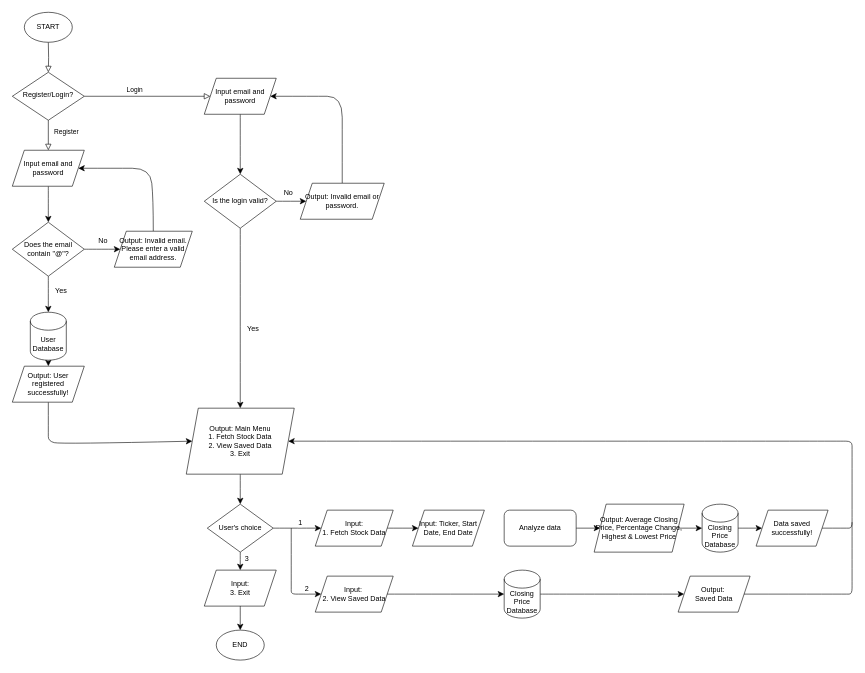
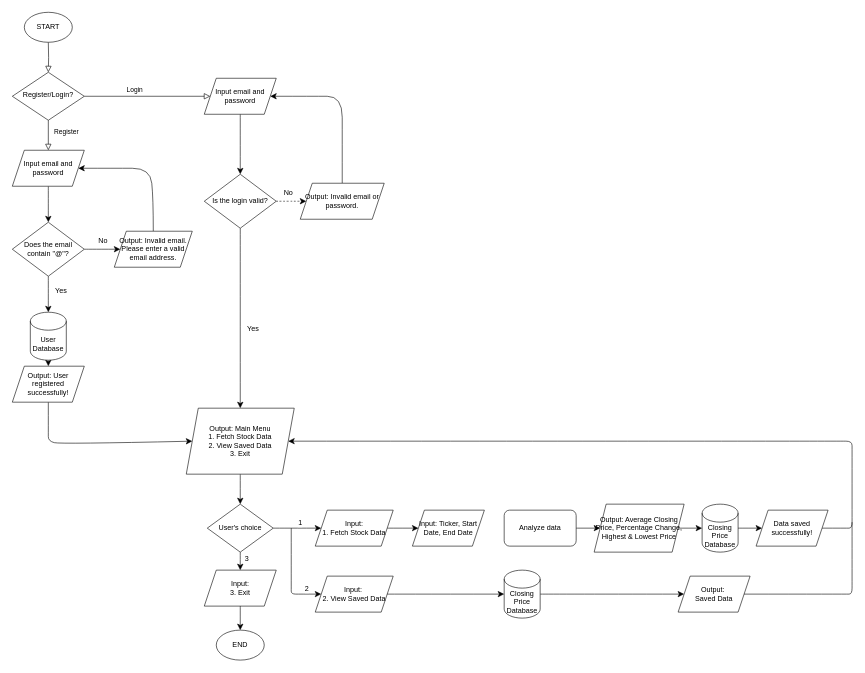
edge "Is the login valid?" -> "Output: Invalid email or password.": style solid -> dashed
